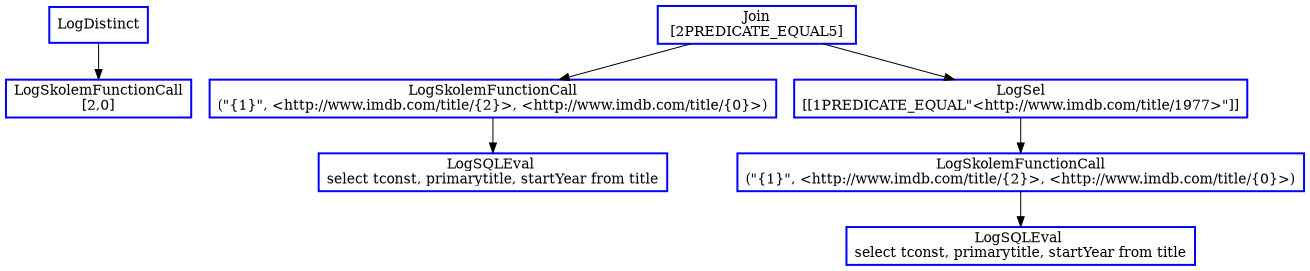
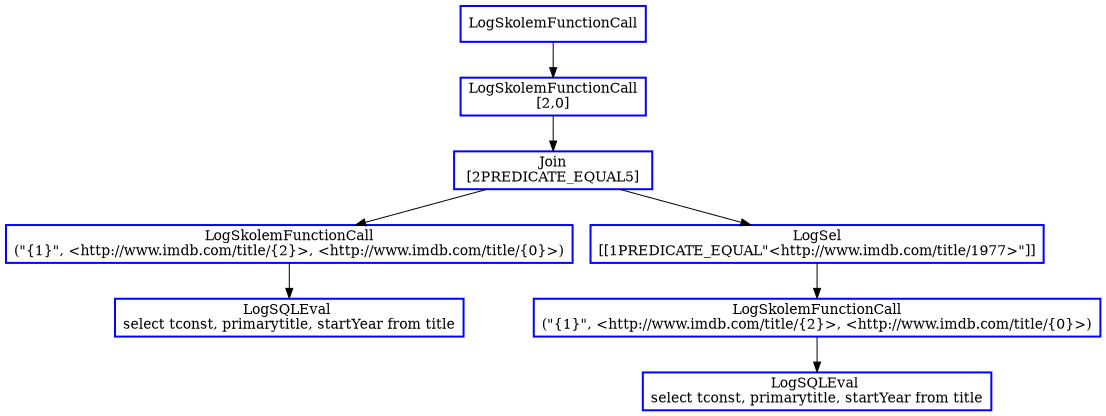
node "LogDistinct": label "LogDistinct" -> "LogSkolemFunctionCall"
edge "LogSkolemFunctionCall [2,0]" -> "Join [2PREDICATE_EQUAL5]": added
